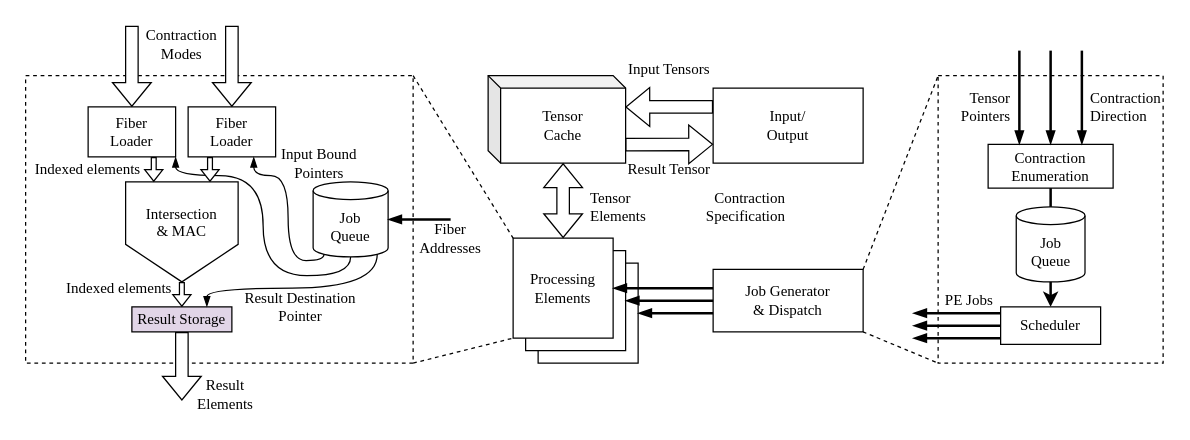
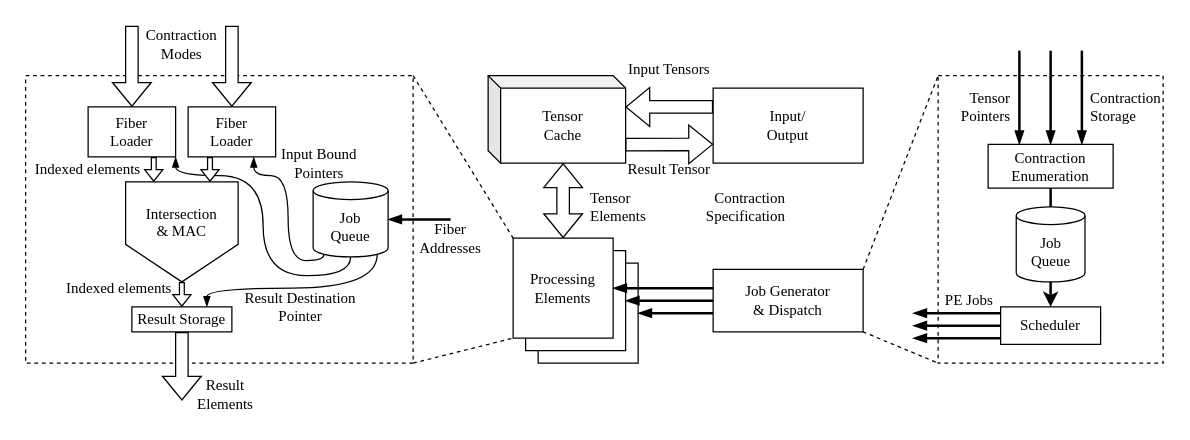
node "Contraction Direction": label "Contraction Direction" -> "Contraction Storage"
node "Result Storage": fillcolor #e1d5e7 -> #ffffff
